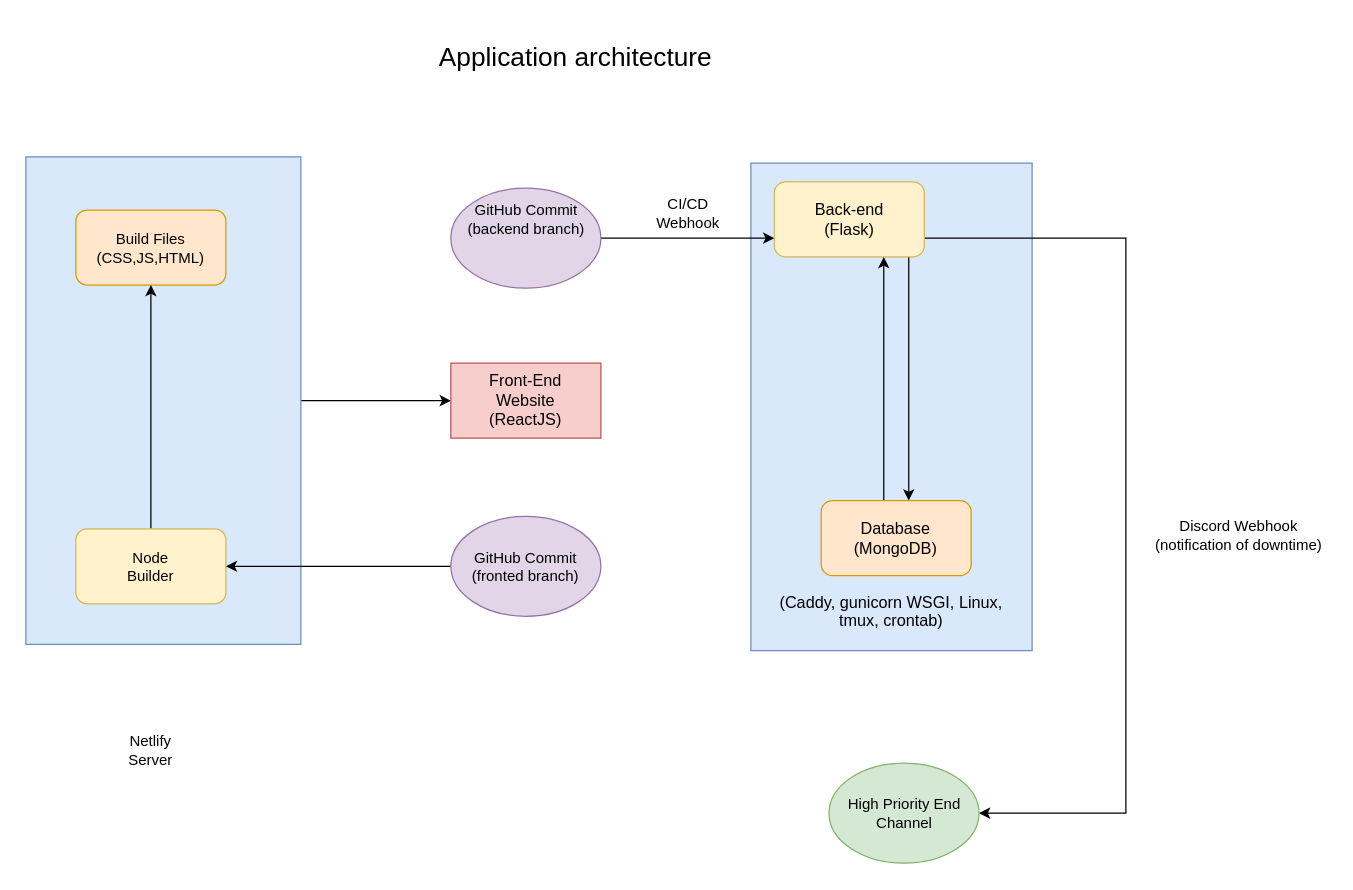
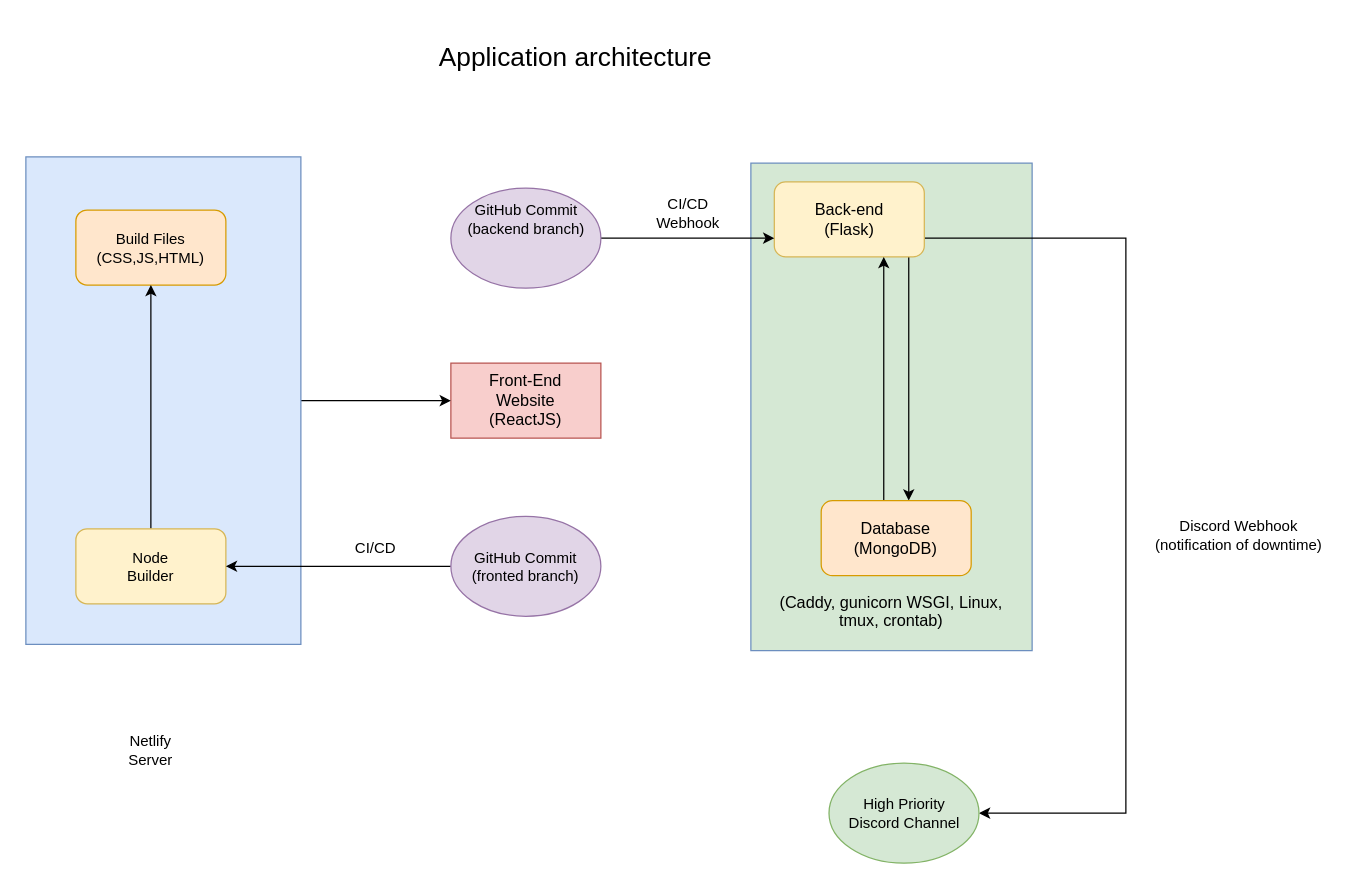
node "(Caddy, gunicorn WSGI, Linux,tmux, crontab)": fillcolor #dae8fc -> #d5e8d4
node "CI/CD": added
node "High Priority End Channel": label "High Priority End Channel" -> "High Priority Discord Channel"
